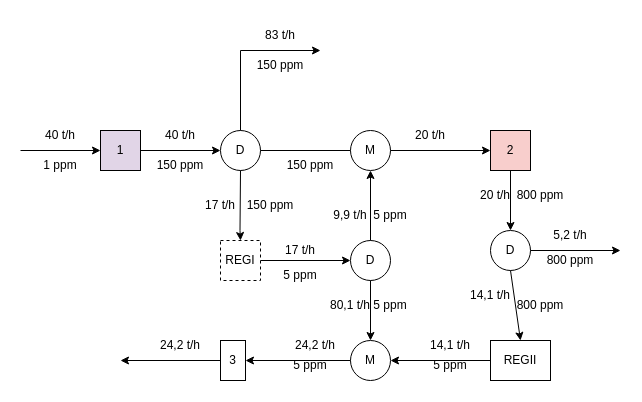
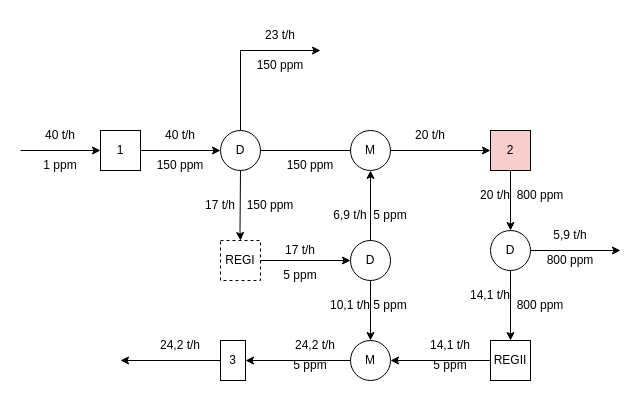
node "83 t/h": label "83 t/h" -> "23 t/h"
node "1": fillcolor #e1d5e7 -> #ffffff
node "9,9 t/h": label "9,9 t/h" -> "6,9 t/h"
node "5,2 t/h": label "5,2 t/h" -> "5,9 t/h"
node "80,1 t/h": label "80,1 t/h" -> "10,1 t/h"
node "REGII": size 60x40 -> 40x40
